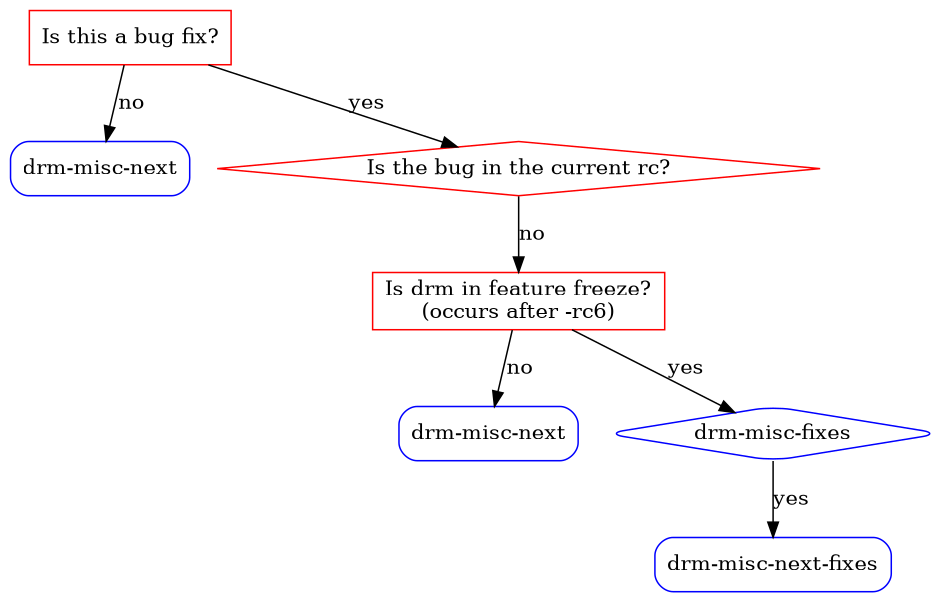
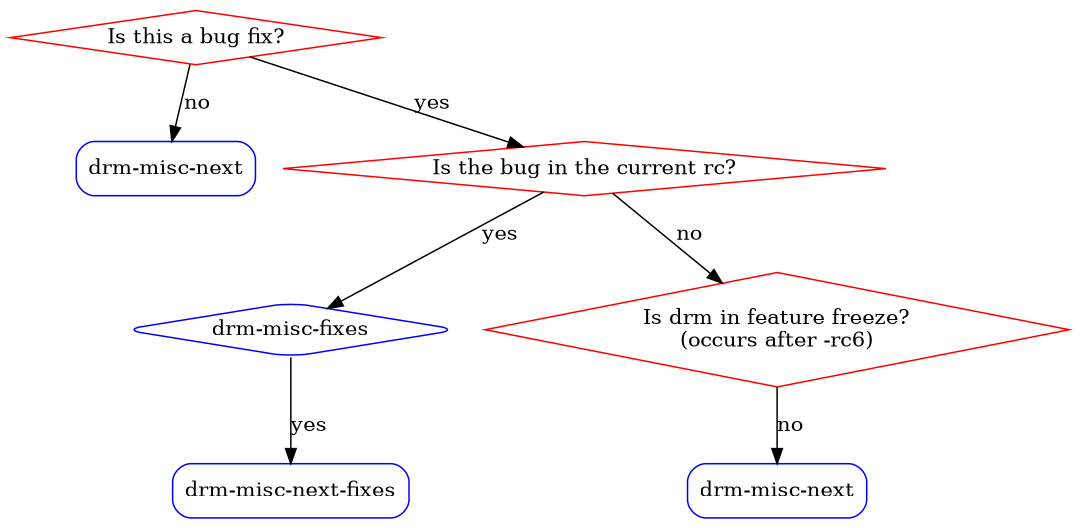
node "Is this a bug fix?": shape box -> diamond
node "Is drm in feature freeze? (occurs after -rc6)": shape box -> diamond
edge "Is drm in feature freeze? (occurs after -rc6)" -> "drm-misc-fixes": now "Is the bug in the current rc?" -> "drm-misc-fixes"
